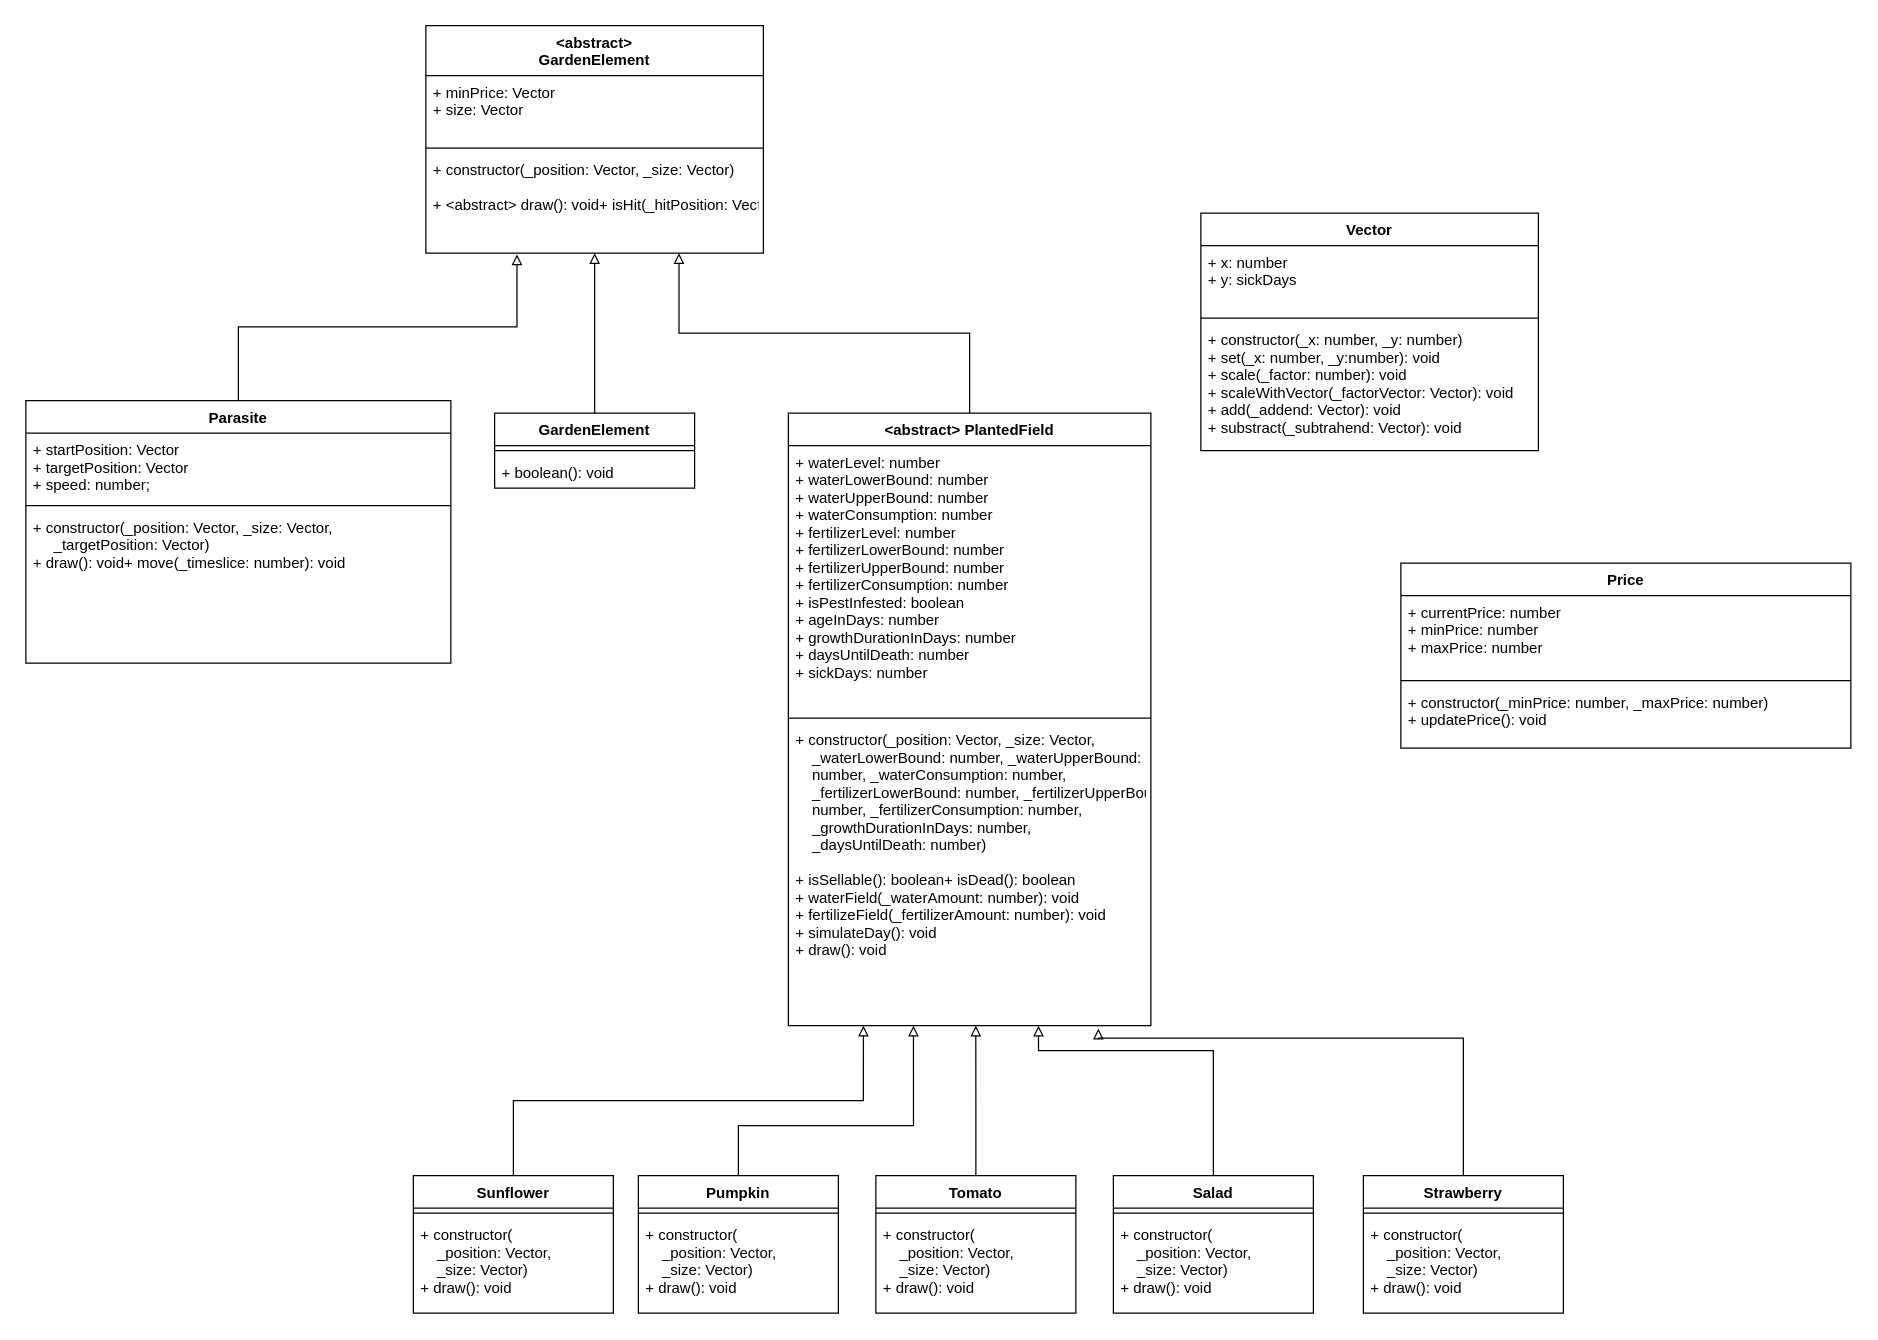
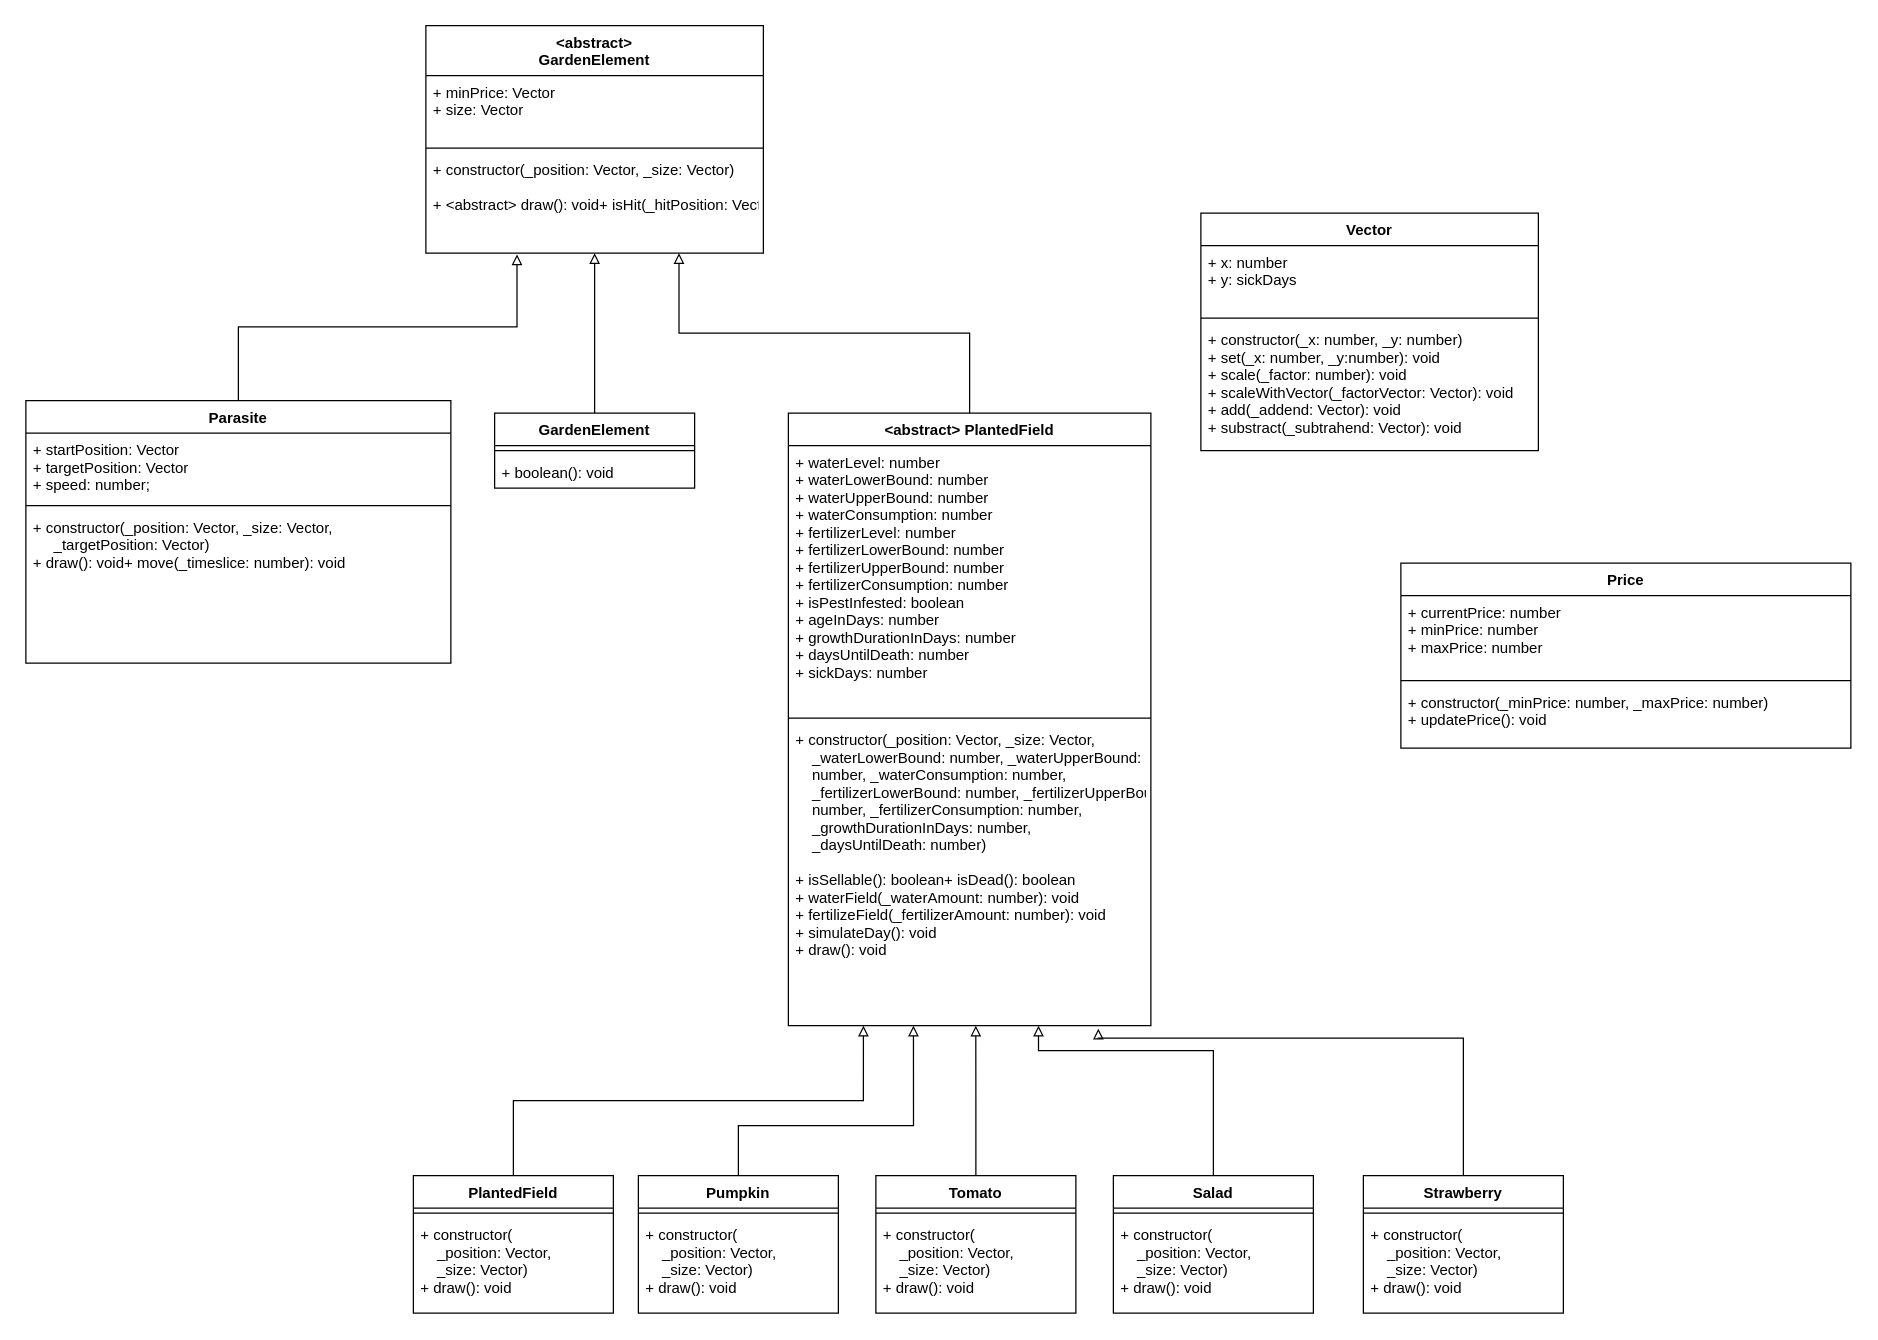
node "Sunflower": label "Sunflower" -> "PlantedField"
